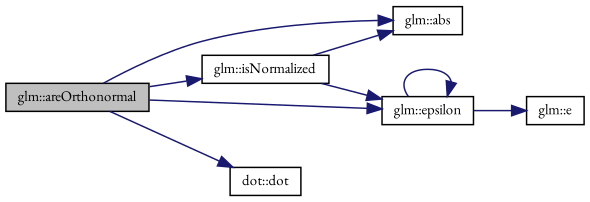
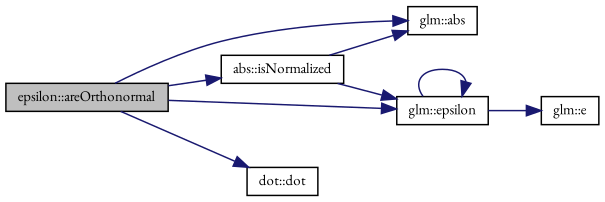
node "glm::isNormalized": label "glm::isNormalized" -> "abs::isNormalized"
node "glm::areOrthonormal": label "glm::areOrthonormal" -> "epsilon::areOrthonormal"
